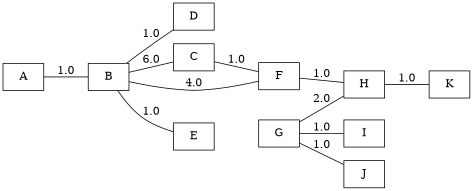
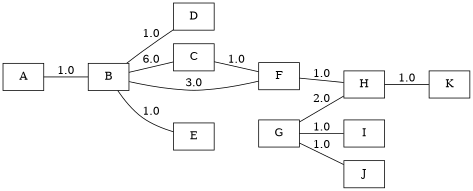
edge "F" -- "B": label "4.0" -> "3.0"
